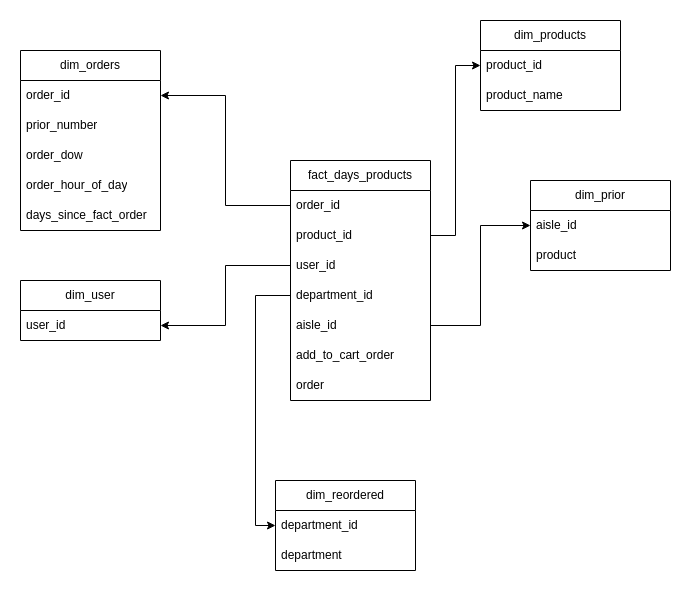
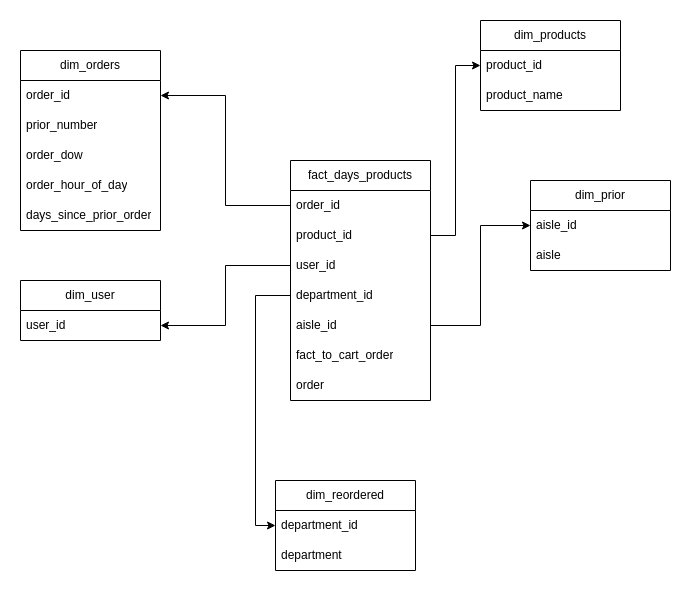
node "days_since_fact_order": label "days_since_fact_order" -> "days_since_prior_order"
node "product": label "product" -> "aisle"
node "add_to_cart_order": label "add_to_cart_order" -> "fact_to_cart_order"
